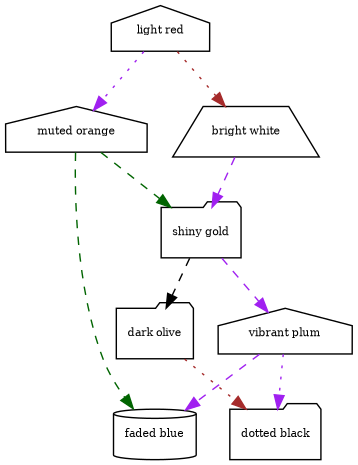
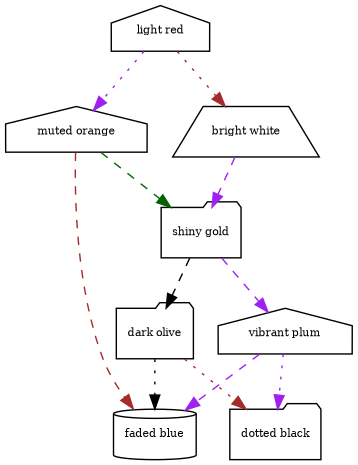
edge "muted orange" -> "faded blue": color darkgreen -> brown
edge "dark olive" -> "faded blue": added
